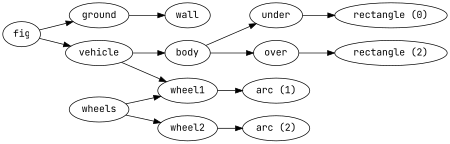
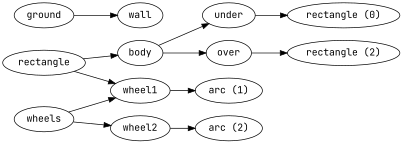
node "fig": removed
node "vehicle": label "vehicle" -> "rectangle"
